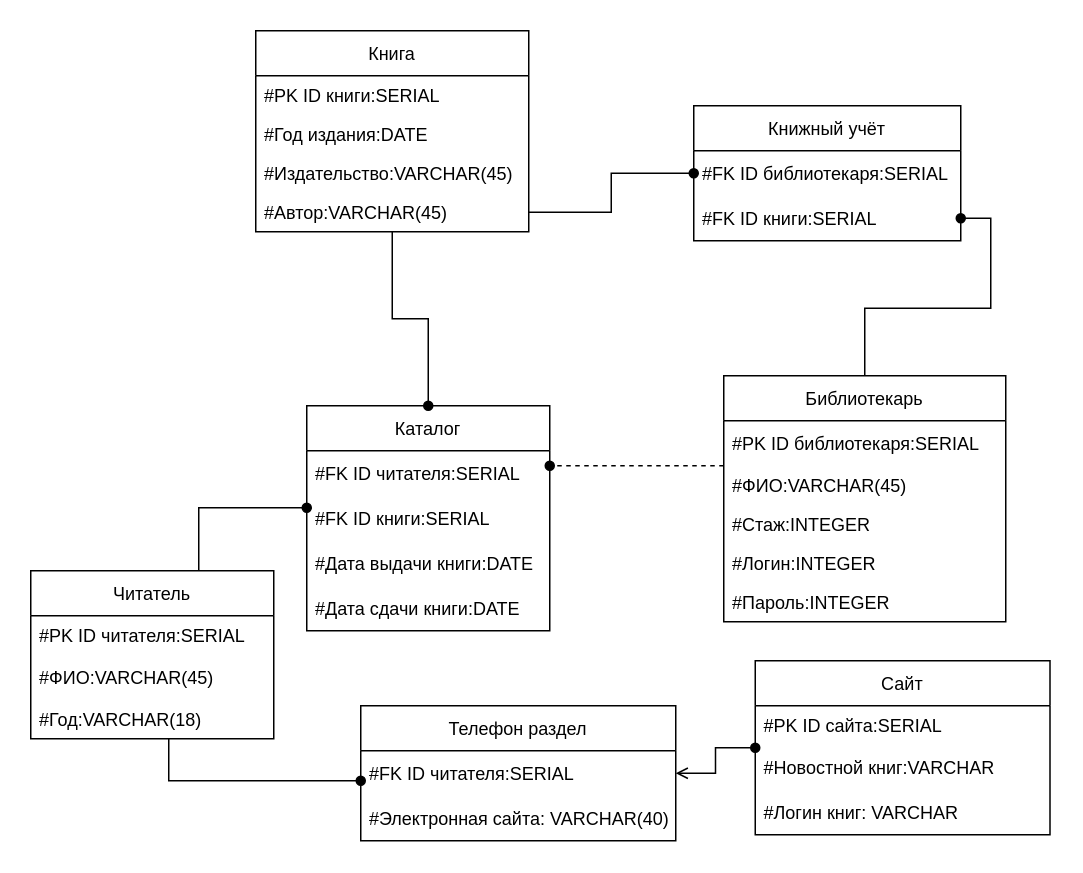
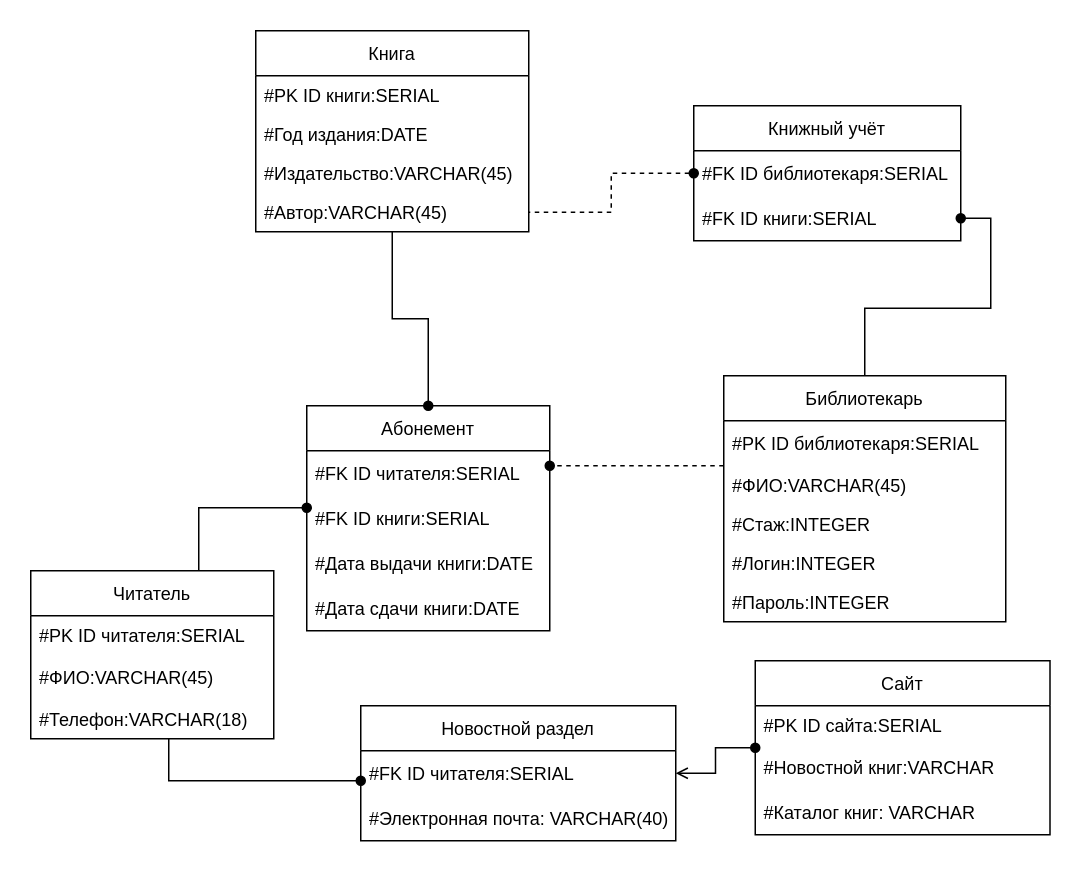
edge "#Автор:VARCHAR(45)" -> "Книжный учёт": style solid -> dashed
node "Каталог": label "Каталог" -> "Абонемент"
node "#Год:VARCHAR(18)": label "#Год:VARCHAR(18)" -> "#Телефон:VARCHAR(18)"
node "Телефон раздел": label "Телефон раздел" -> "Новостной раздел"
node "#Логин книг: VARCHAR": label "#Логин книг: VARCHAR" -> "#Каталог книг: VARCHAR"
node "#Электронная сайта: VARCHAR(40)": label "#Электронная сайта: VARCHAR(40)" -> "#Электронная почта: VARCHAR(40)"
